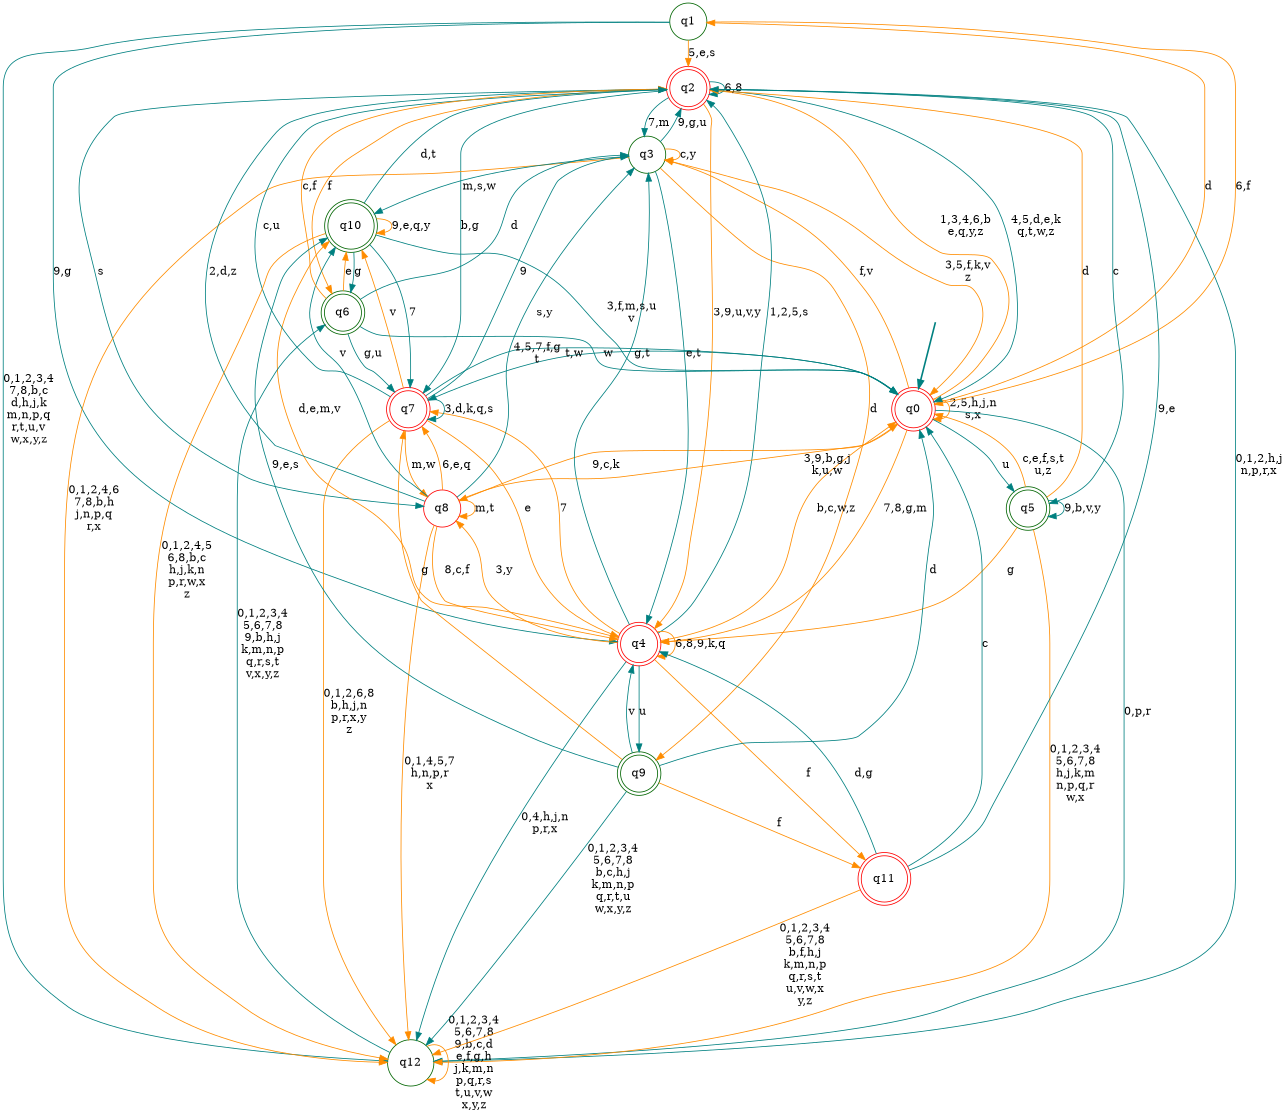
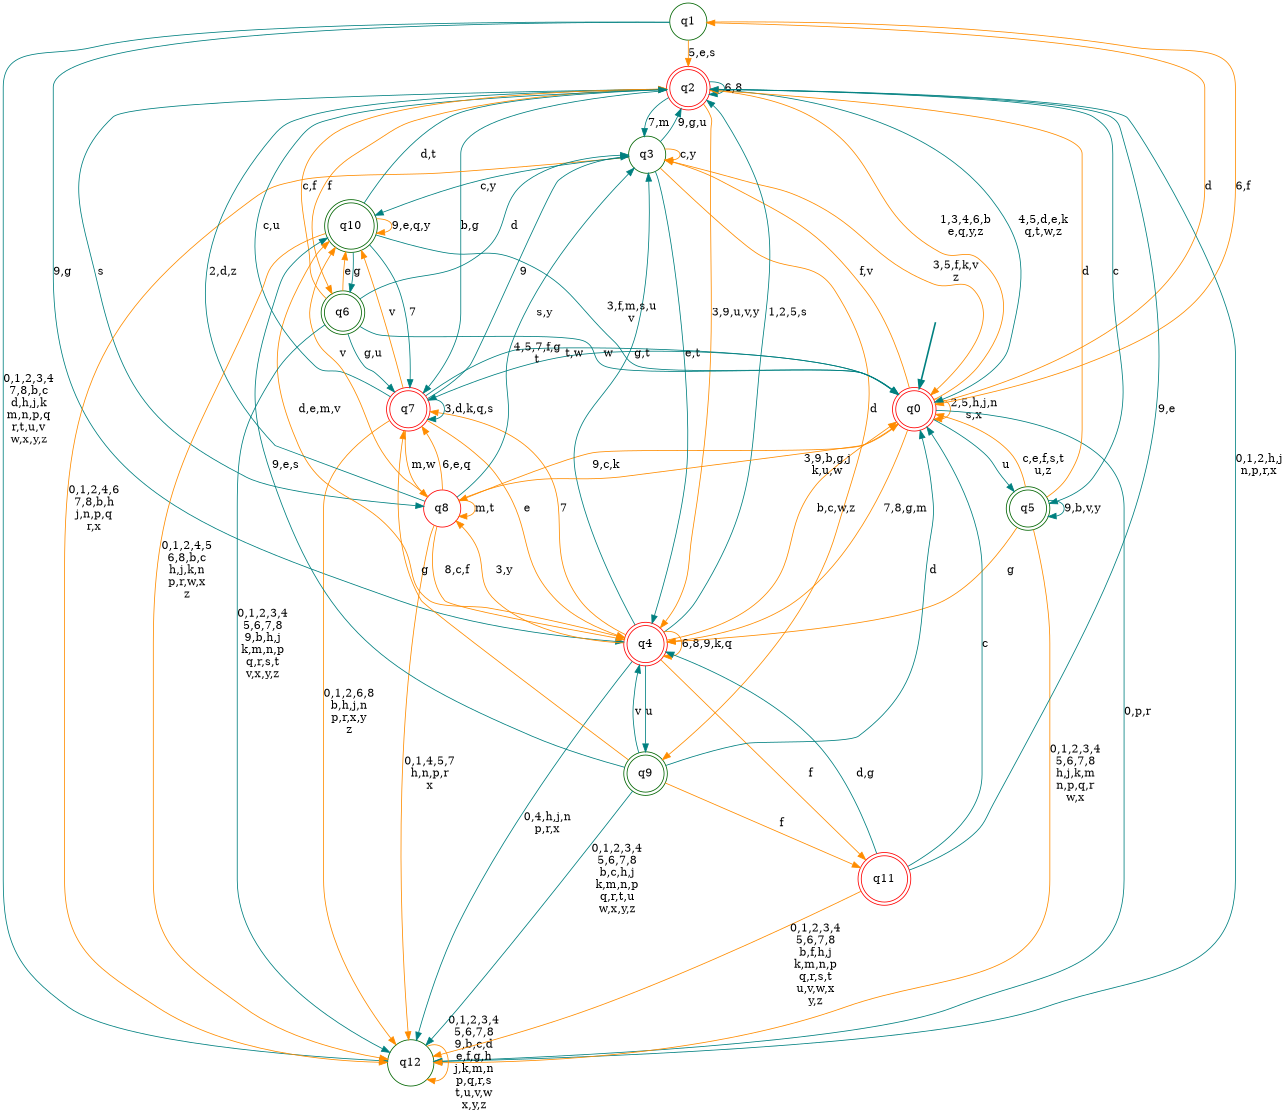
edge "q3" -> "q10": label "m,s,w" -> "c,y"
edge "q8" -> "q10": color teal -> darkorange
edge "q12" -> "q6": reversed
